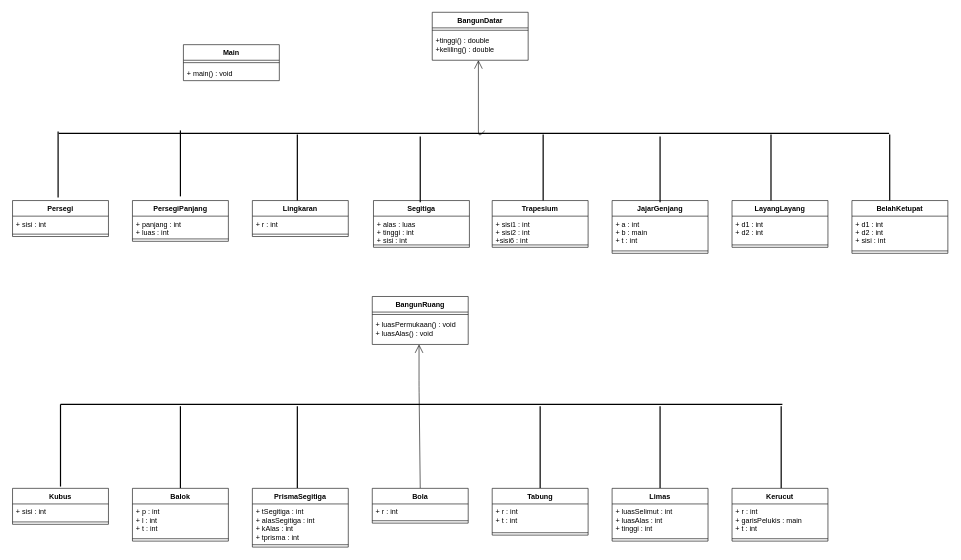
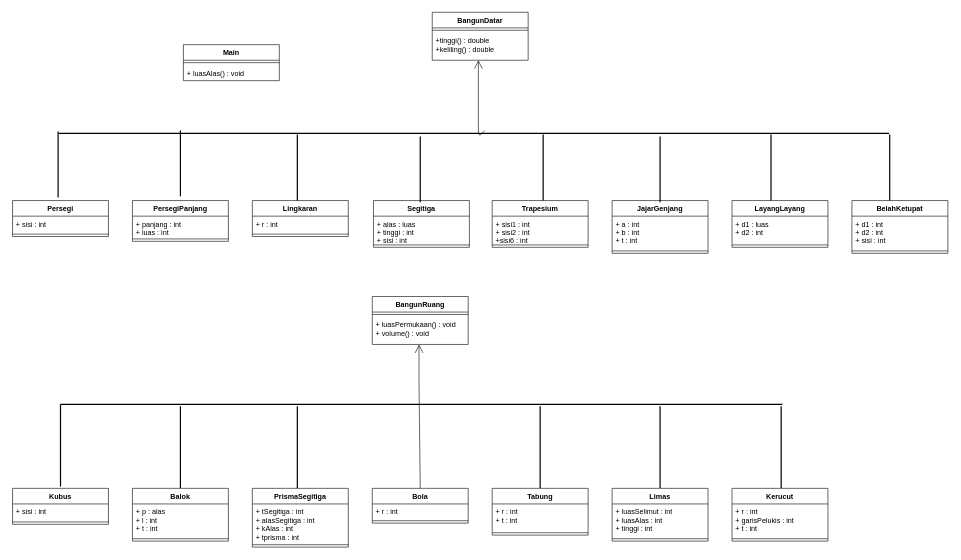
node "+ main() : void": label "+ main() : void" -> "+ luasAlas() : void"
node "+ a : int + b : main + t : int": label "+ a : int + b : main + t : int" -> "+ a : int + b : int + t : int"
node "+ d1 : int + d2 : int": label "+ d1 : int + d2 : int" -> "+ d1 : luas + d2 : int"
node "+ luasPermukaan() : void + luasAlas() : void": label "+ luasPermukaan() : void + luasAlas() : void" -> "+ luasPermukaan() : void + volume() : void"
node "+ p : int + l : int + t : int": label "+ p : int + l : int + t : int" -> "+ p : alas + l : int + t : int"
node "+ r : int + garisPelukis : main + t : int": label "+ r : int + garisPelukis : main + t : int" -> "+ r : int + garisPelukis : int + t : int"
